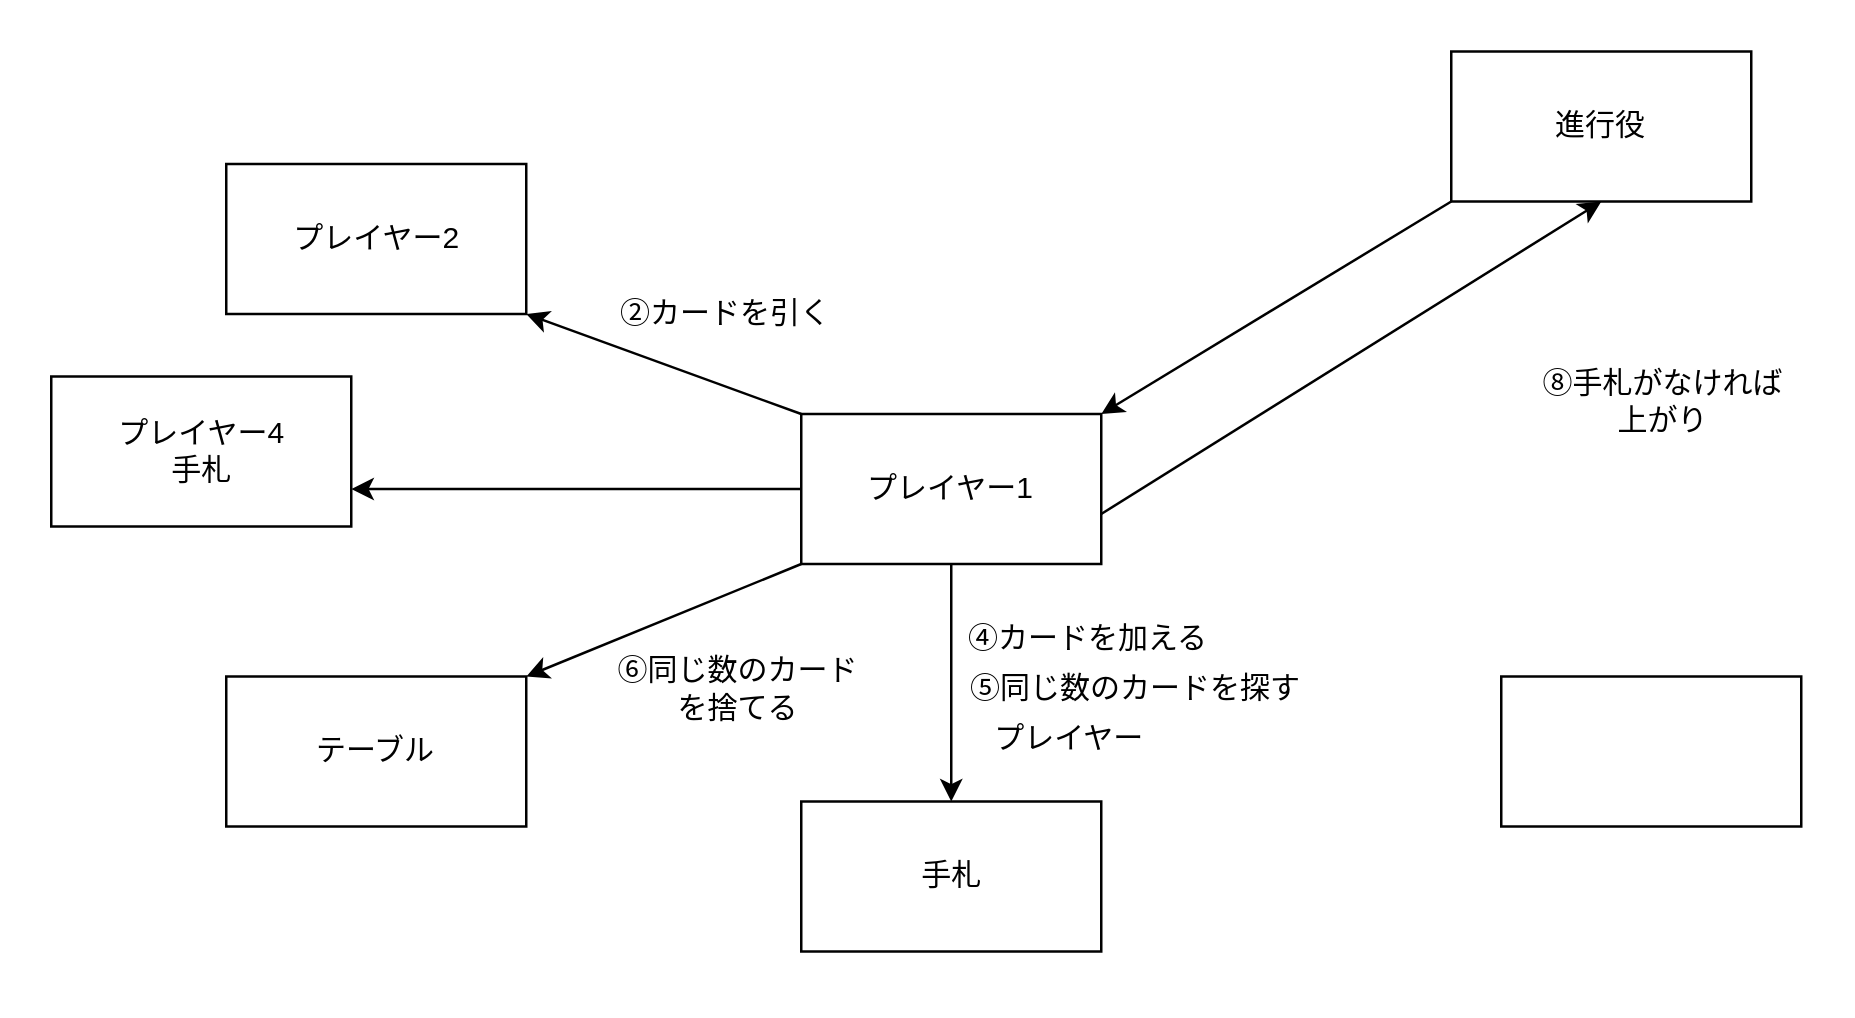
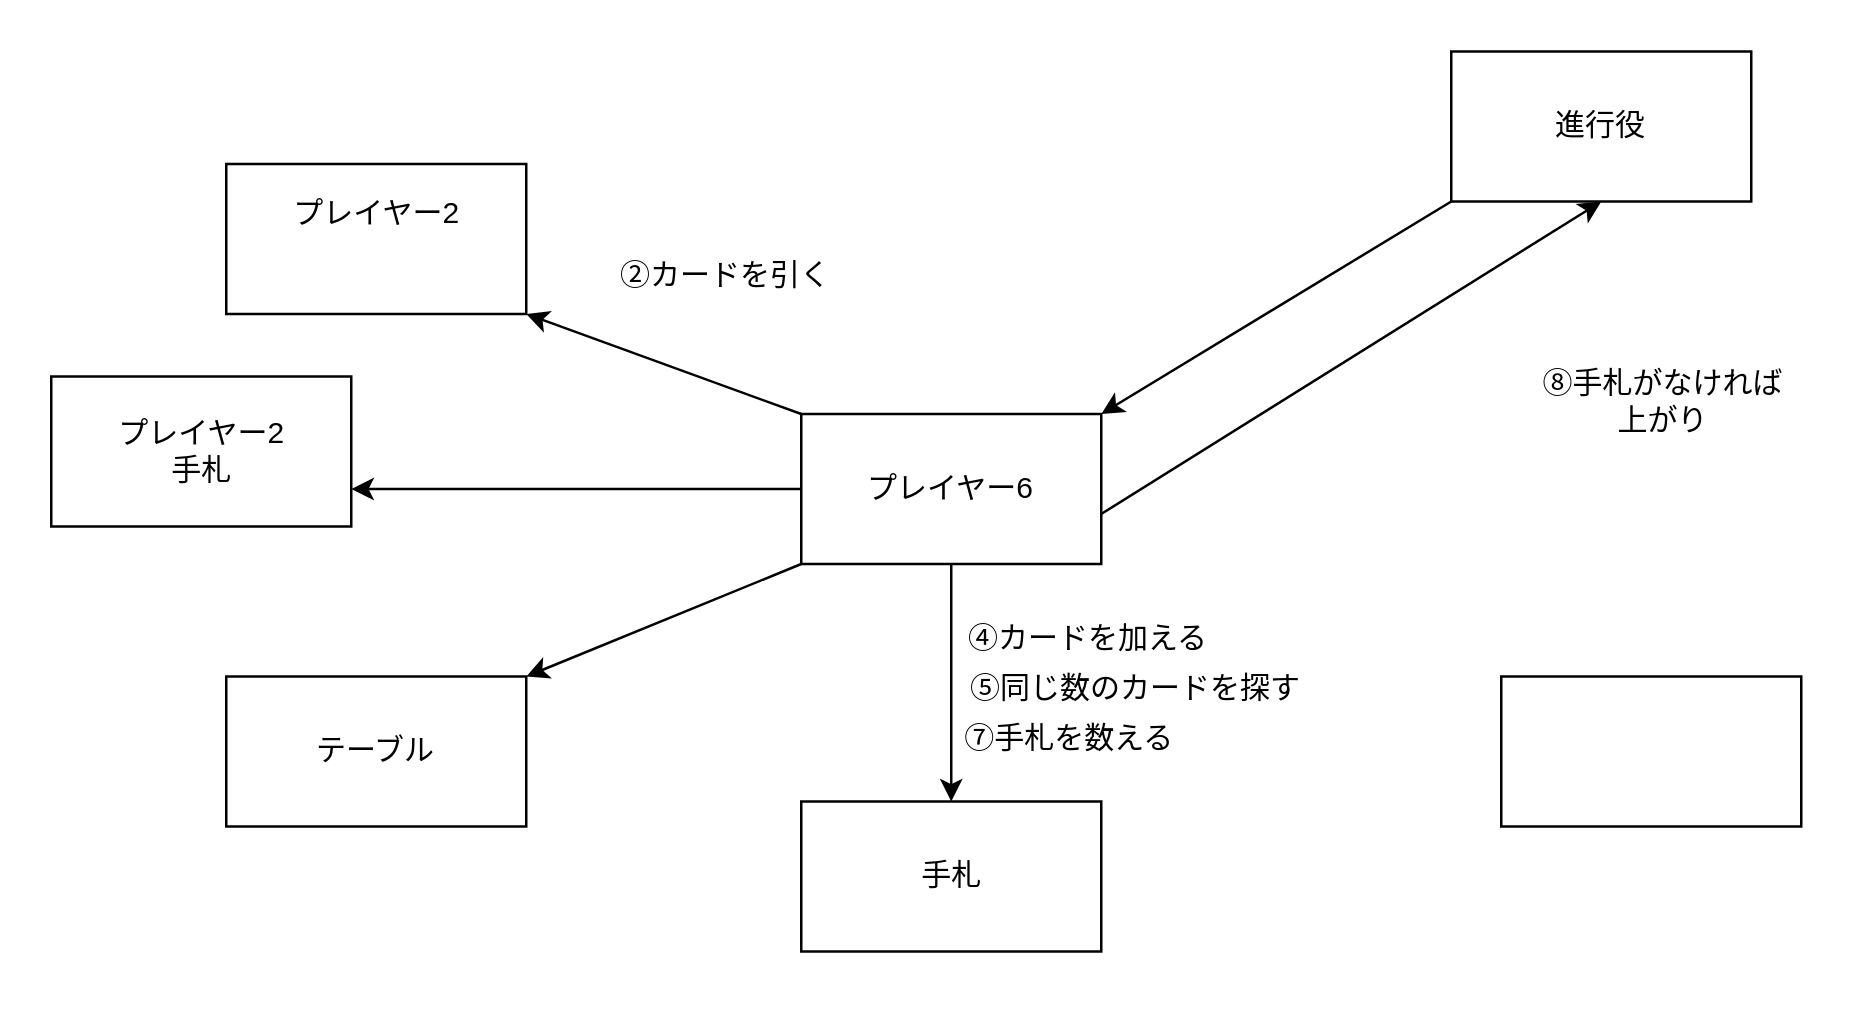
node "プレイヤー2": moved (376, 239) -> (376, 214)
node "②カードを引く": moved (726, 314) -> (726, 276)
node "プレイヤー4 手札": label "プレイヤー4 手札" -> "プレイヤー2 手札"
node "プレイヤー1": label "プレイヤー1" -> "プレイヤー6"
node "⑥同じ数のカード を捨てる": removed
node "プレイヤー": label "プレイヤー" -> "⑦手札を数える"
